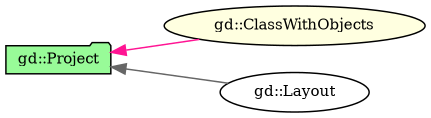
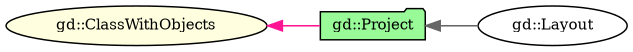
edge "gd::ClassWithObjects" -> "gd::Project": reversed
